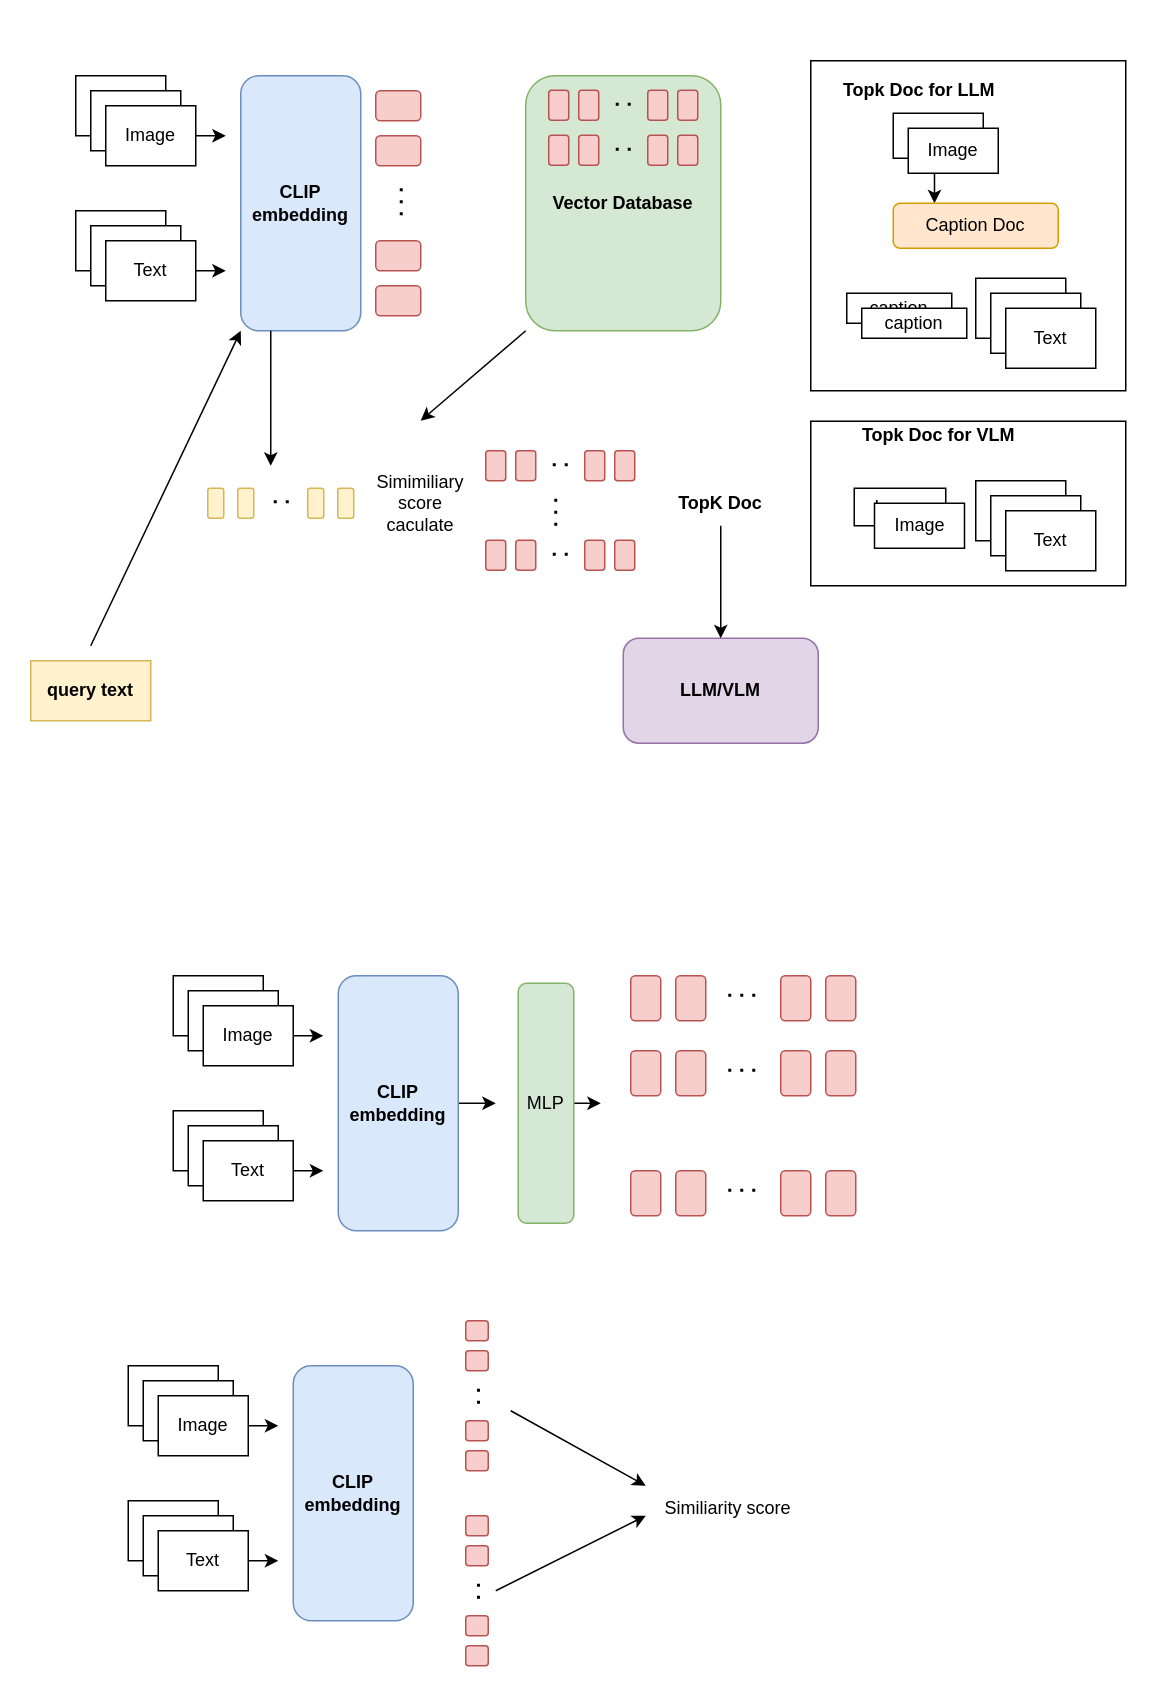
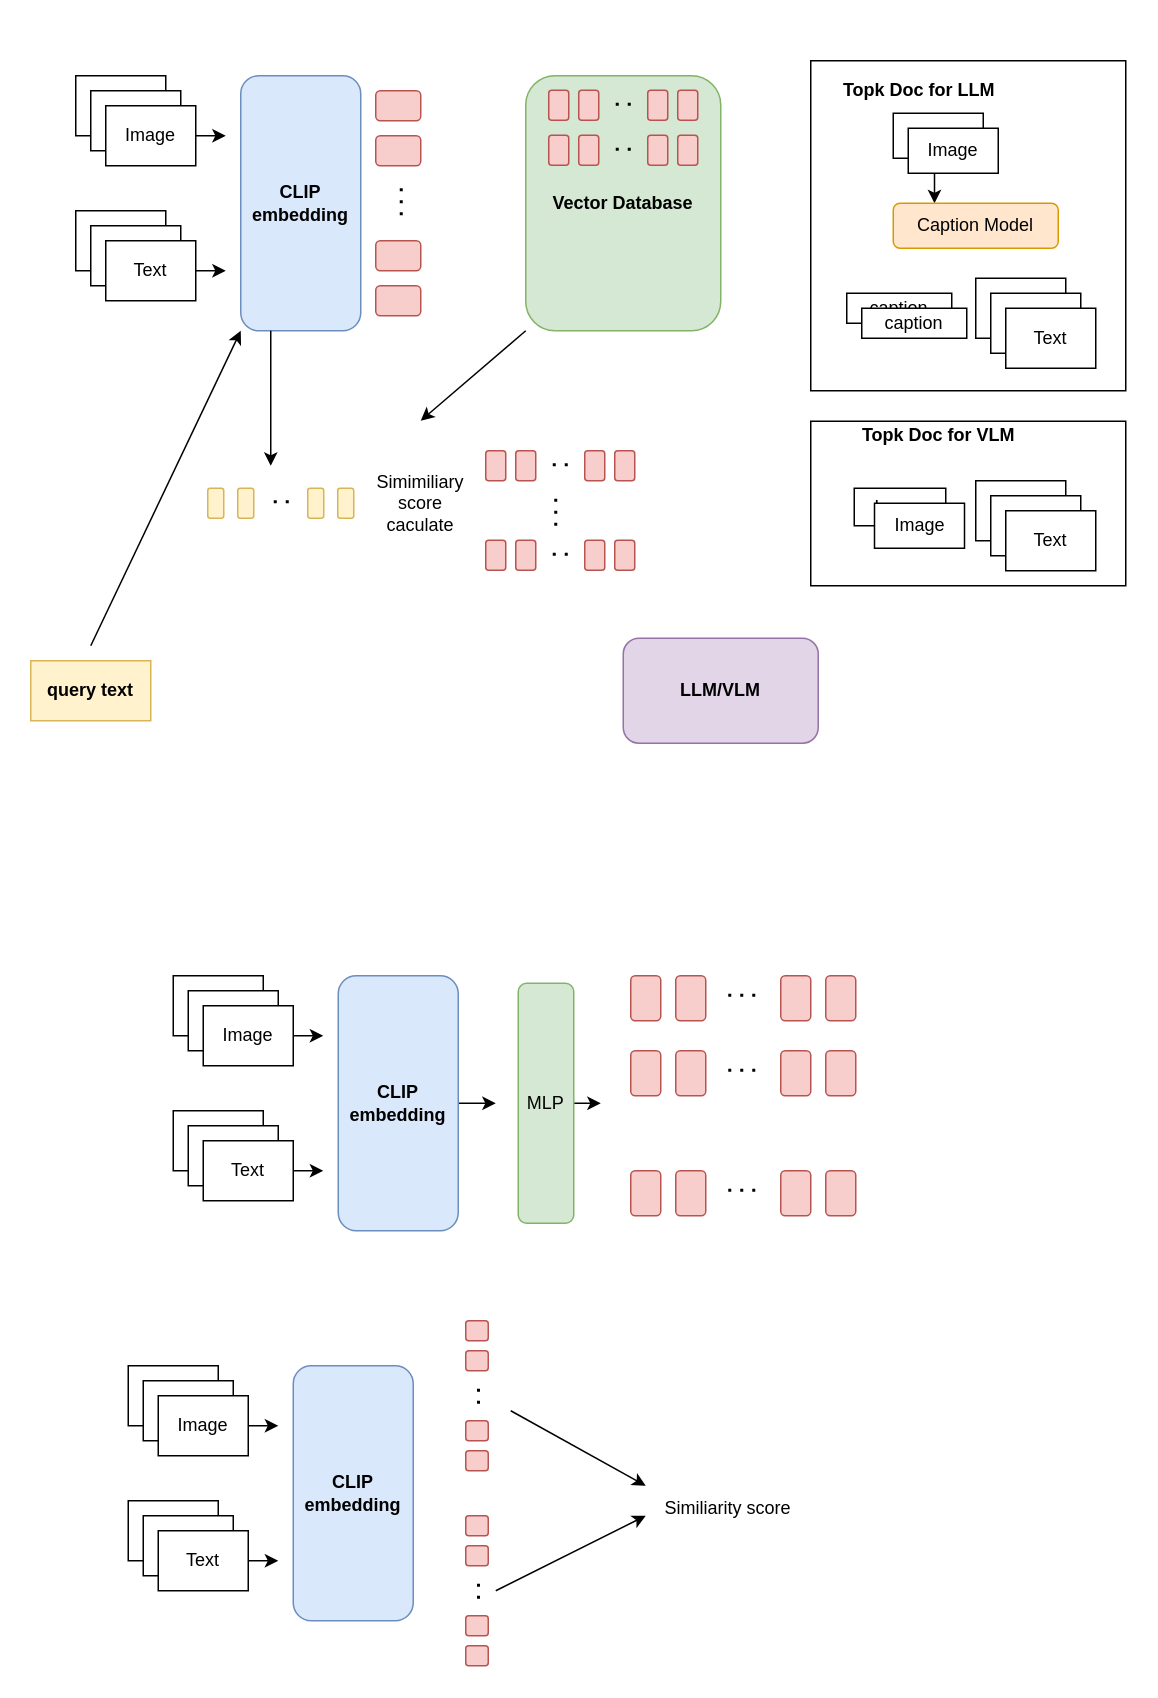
node "Caption Doc": label "Caption Doc" -> "Caption Model"
node "TopK Doc": removed
edge "TopK Doc" -> "LLM/VLM": removed
